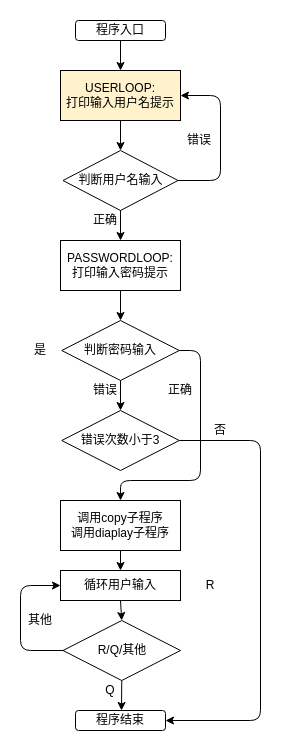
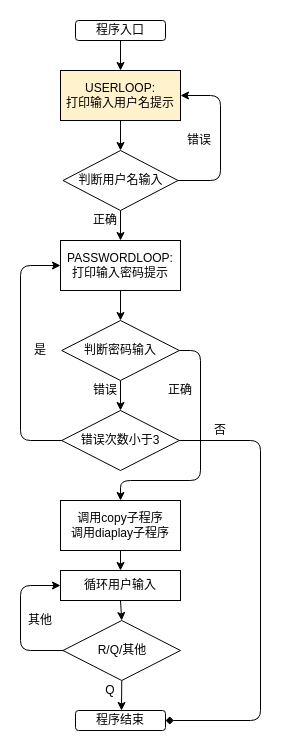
edge "错误次数小于3" -> "PASSWORDLOOP: 打印输入密码提示": added
node "R": removed
edge "错误次数小于3" -> "程序结束": arrowhead classic -> diamond
